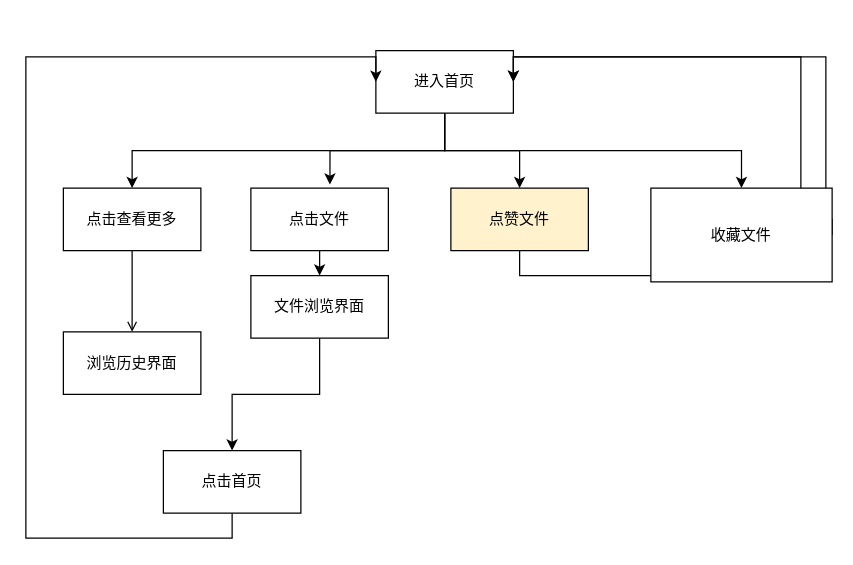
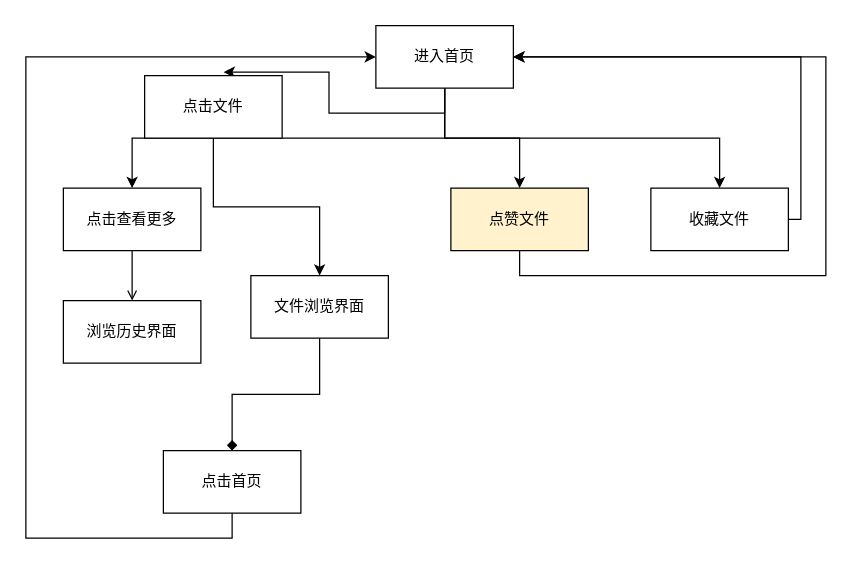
node "进入首页": moved (444, 82) -> (444, 57)
node "点击文件": moved (319, 219) -> (213, 107)
node "收藏文件": size 181x94 -> 138x63
node "浏览历史界面": moved (132, 363) -> (132, 332)
edge "文件浏览界面" -> "点击首页": arrowhead classic -> diamond
